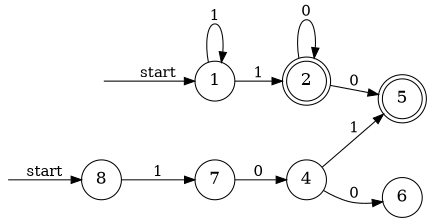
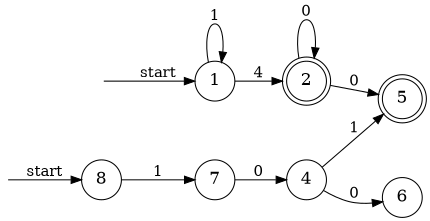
edge "1" -> "2": label "1" -> "4"
